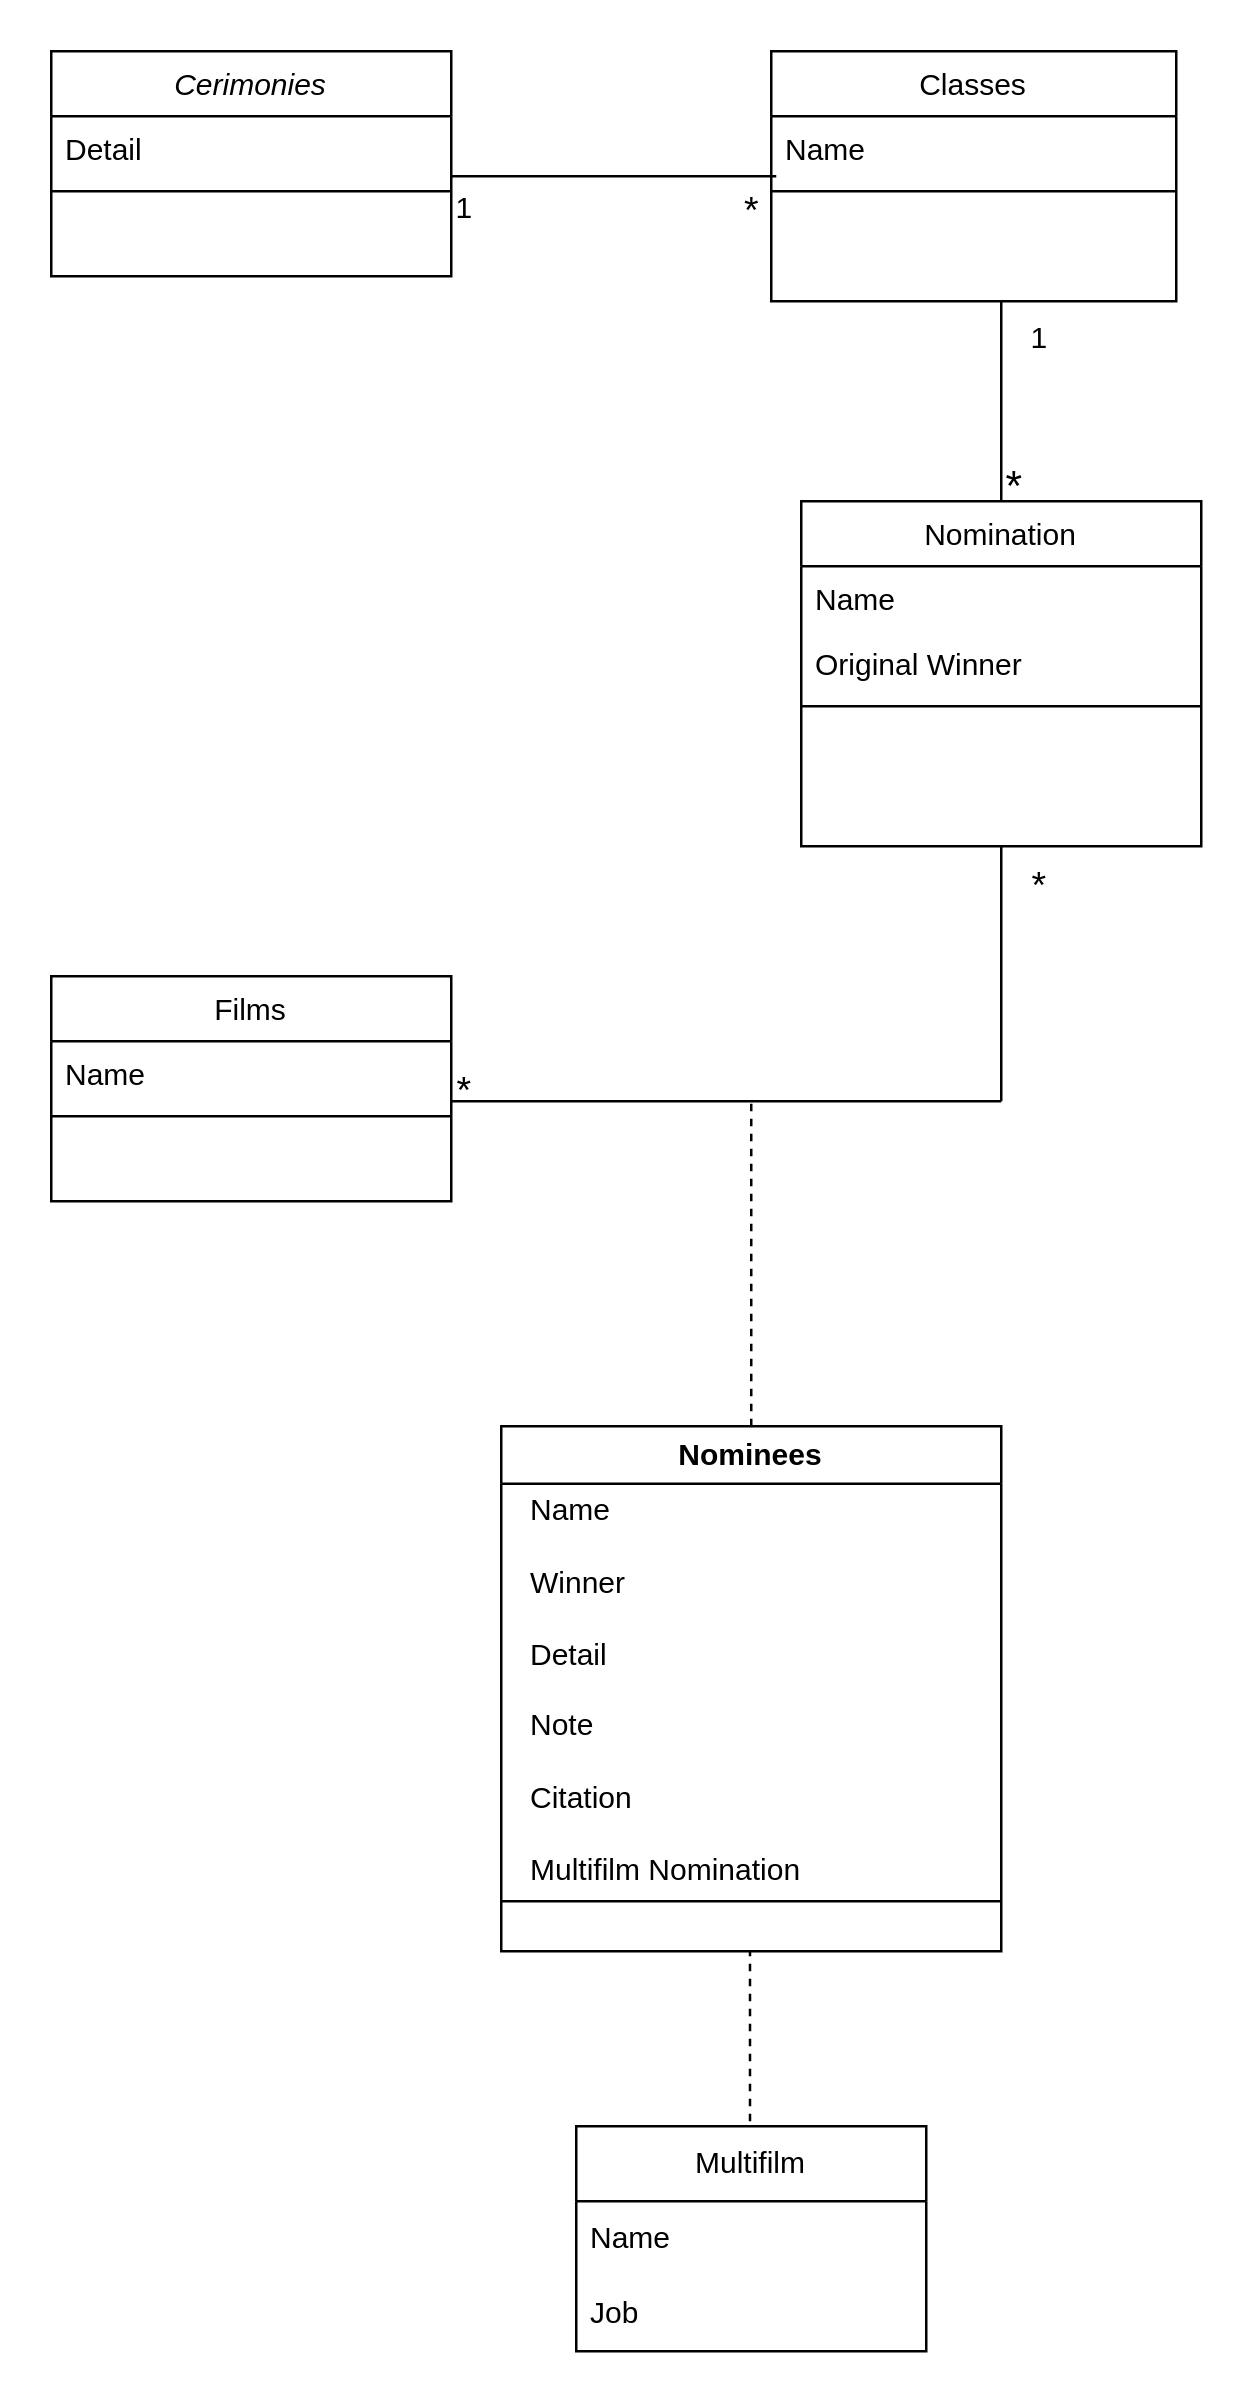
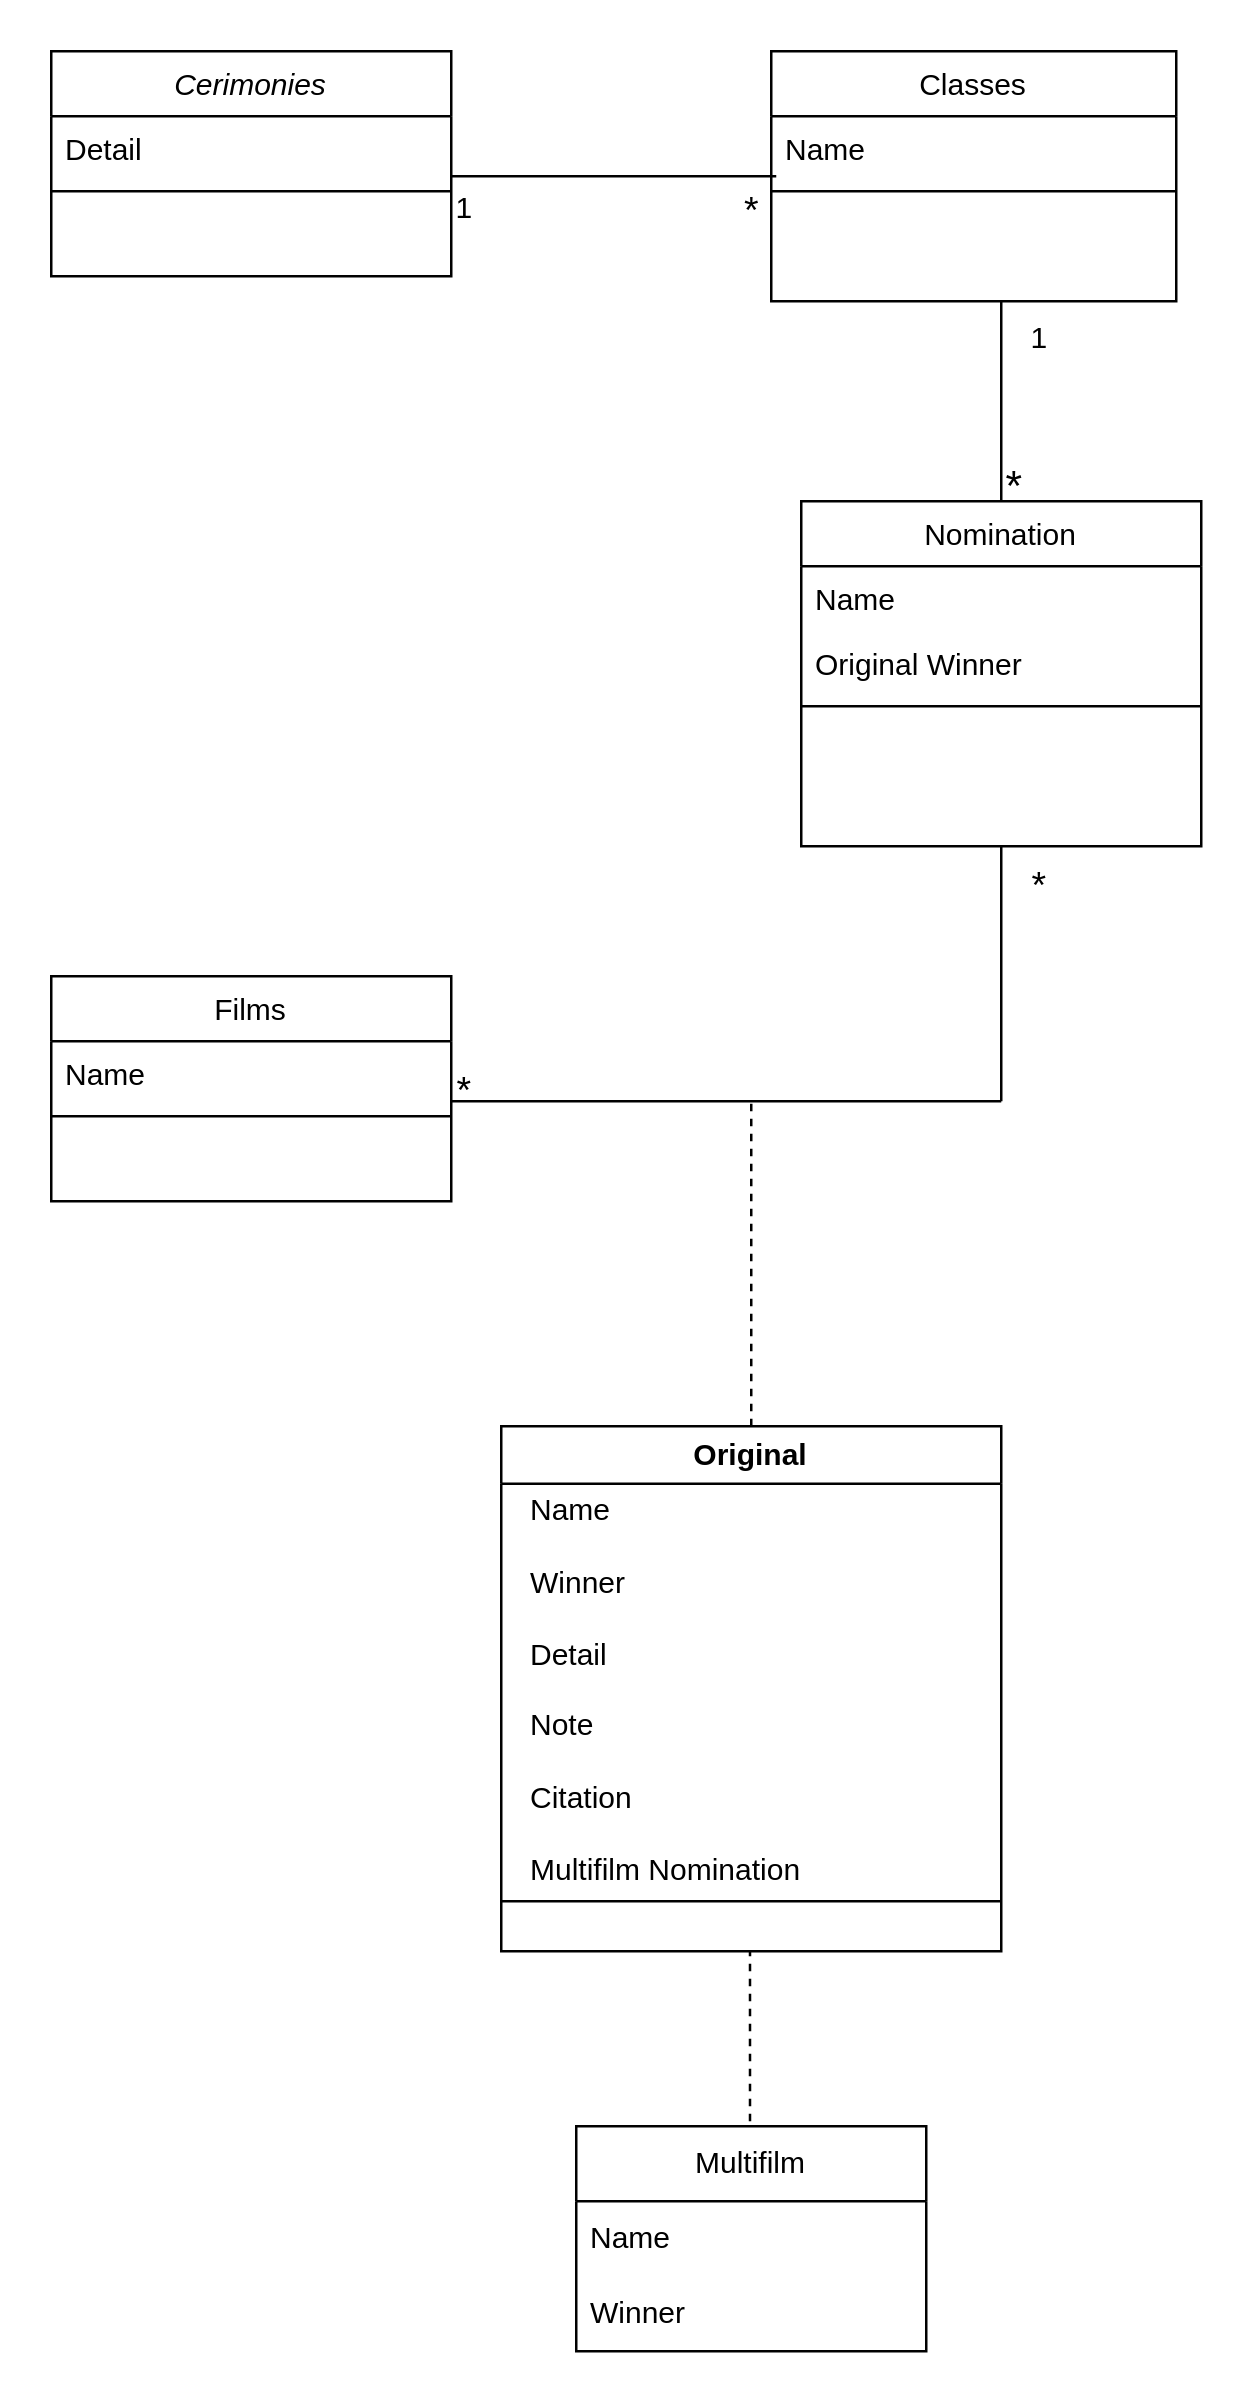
node "Nominees": label "Nominees" -> "Original"
node "Job": label "Job" -> "Winner"
